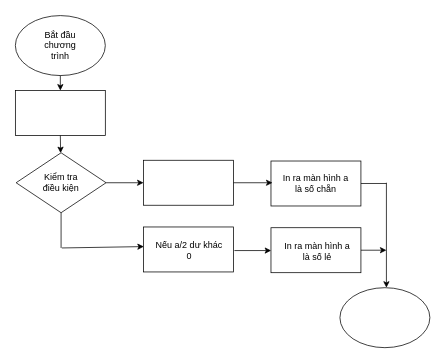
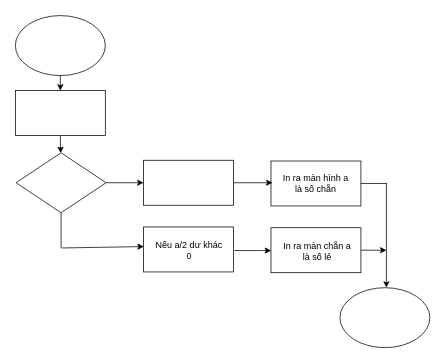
node "Bắt đầu chương trình": removed
node "Kiểm tra điều kiện": removed
node "In ra màn hình a là số lẻ": label "In ra màn hình a là số lẻ" -> "In ra màn chẵn a là số lẻ"
